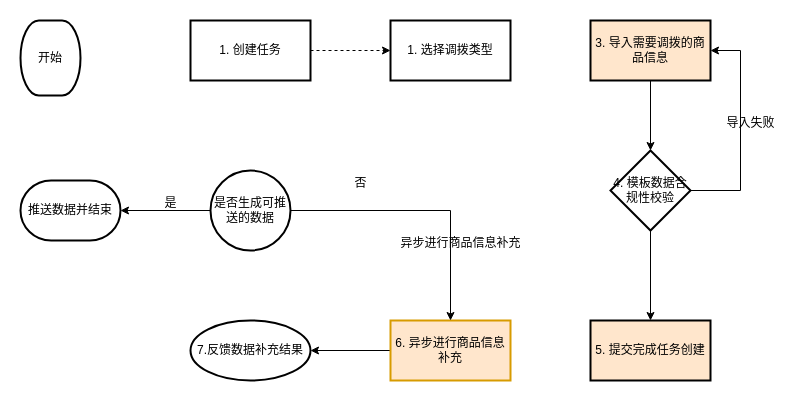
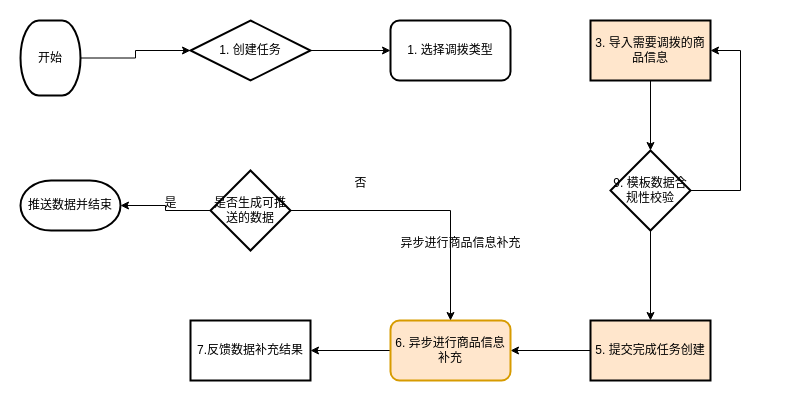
node "1. 创建任务": shape rectangle -> diamond
edge "1. 创建任务" -> "1. 选择调拨类型": style dashed -> solid
node "1. 选择调拨类型": shape rectangle -> rounded rectangle
edge "开始" -> "1. 创建任务": added
node "导入失败": removed
node "4. 模板数据合规性校验": label "4. 模板数据合规性校验" -> "9. 模板数据合规性校验"
node "推送数据并结束": size 100x60 -> 100x50
node "是否生成可推送的数据": shape ellipse -> diamond
node "7.反馈数据补充结果": shape ellipse -> rectangle
node "6. 异步进行商品信息补充": shape rectangle -> rounded rectangle
edge "5. 提交完成任务创建" -> "6. 异步进行商品信息补充": added
